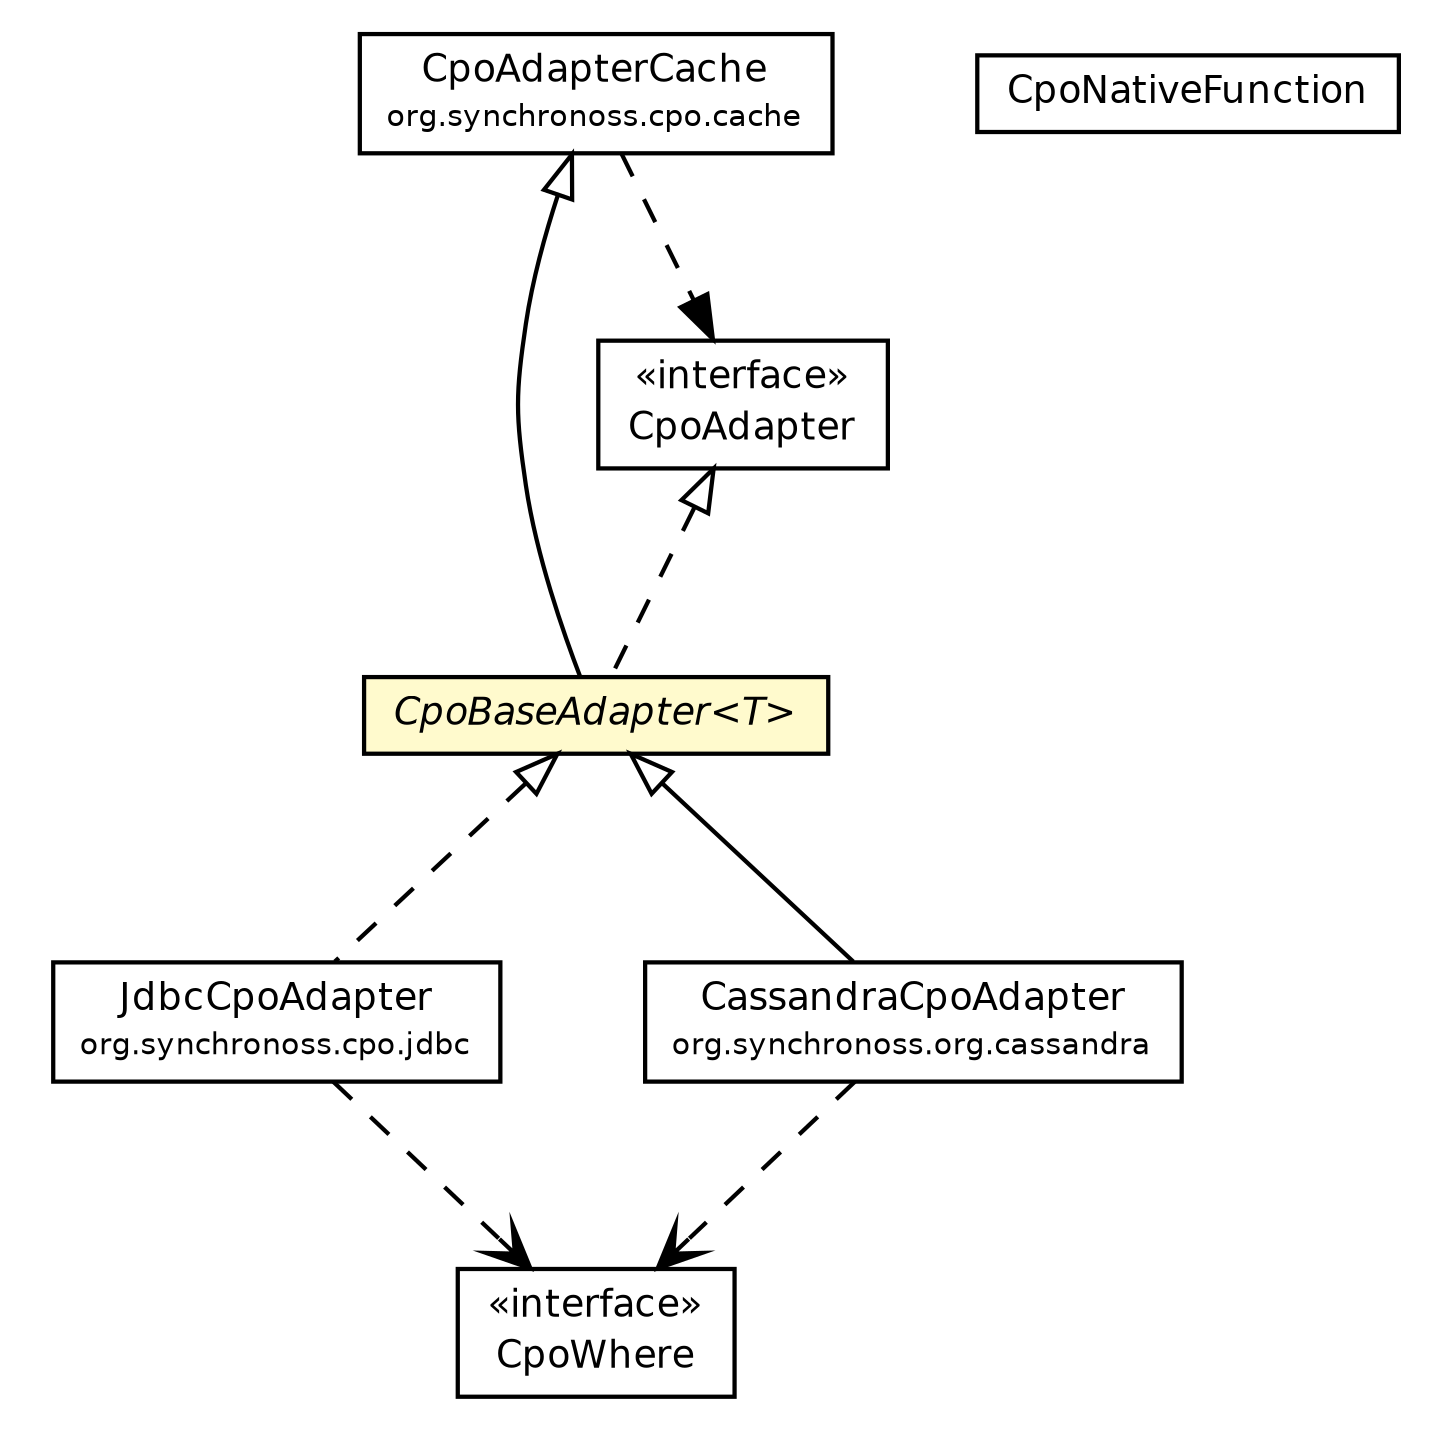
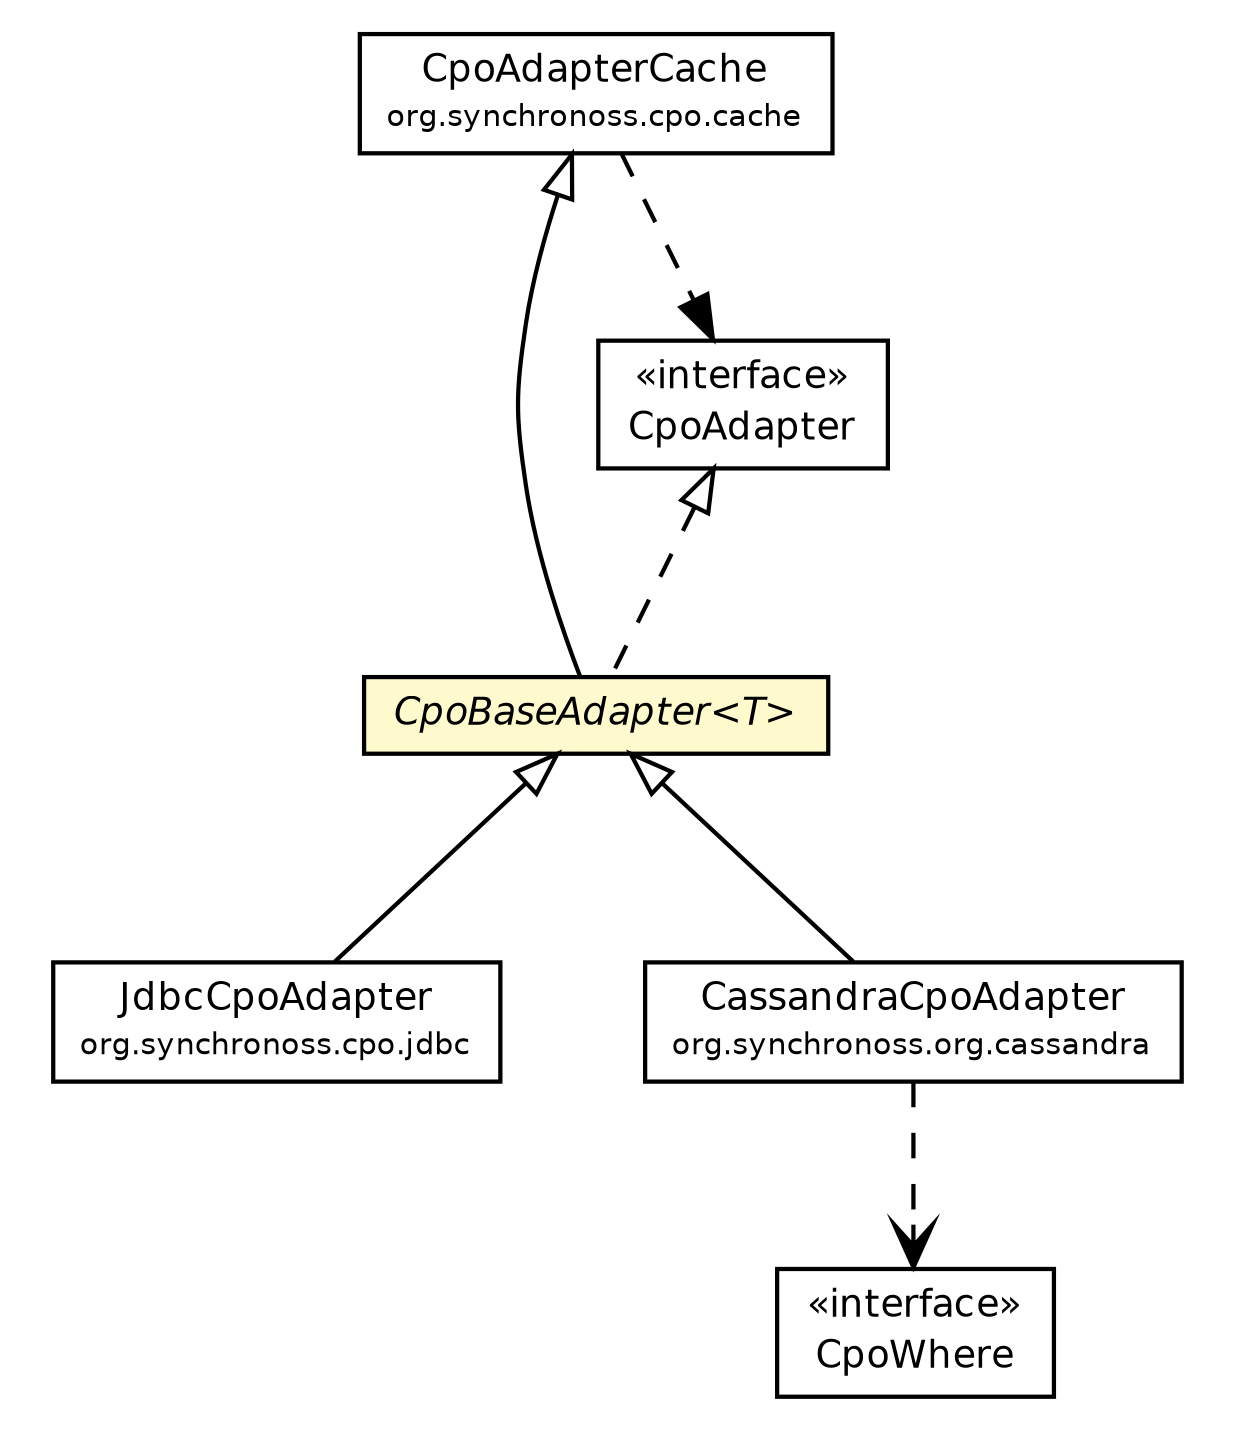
node "CpoNativeFunction": removed
edge "JdbcCpoAdapter" -> "CpoBaseAdapter<T>": style dashed -> solid
edge "JdbcCpoAdapter" -> "CpoWhere": removed
